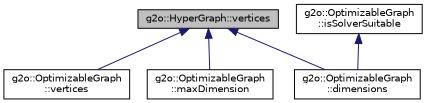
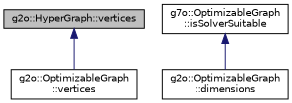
node "g2o::OptimizableGraph ::isSolverSuitable": label "g2o::OptimizableGraph ::isSolverSuitable" -> "g7o::OptimizableGraph ::isSolverSuitable"
edge "g2o::OptimizableGraph ::dimensions" -> "g2o::HyperGraph::vertices": removed
node "g2o::OptimizableGraph ::maxDimension": removed
